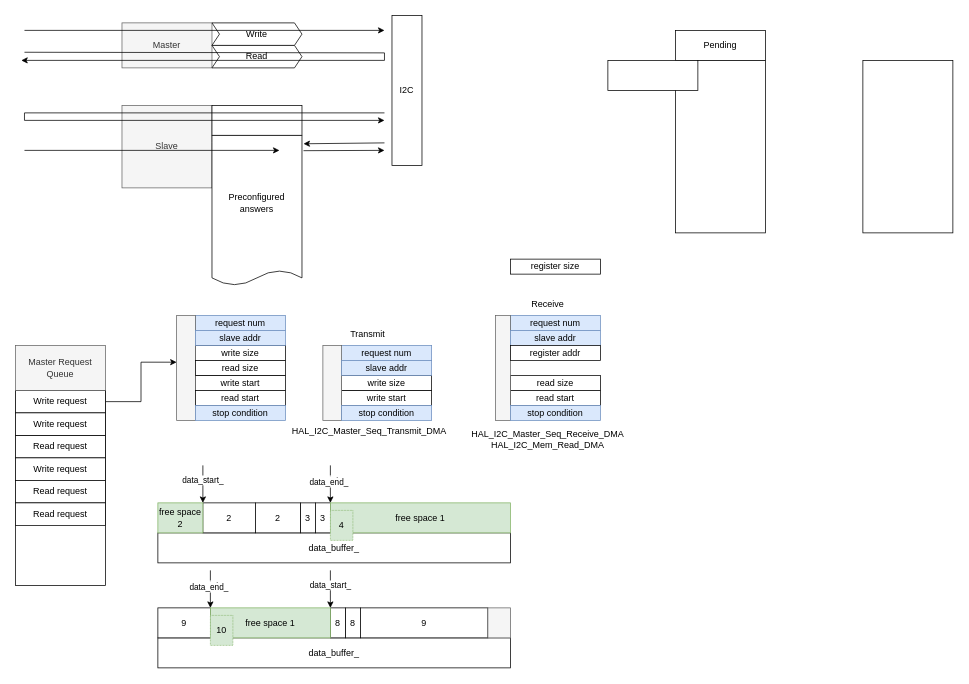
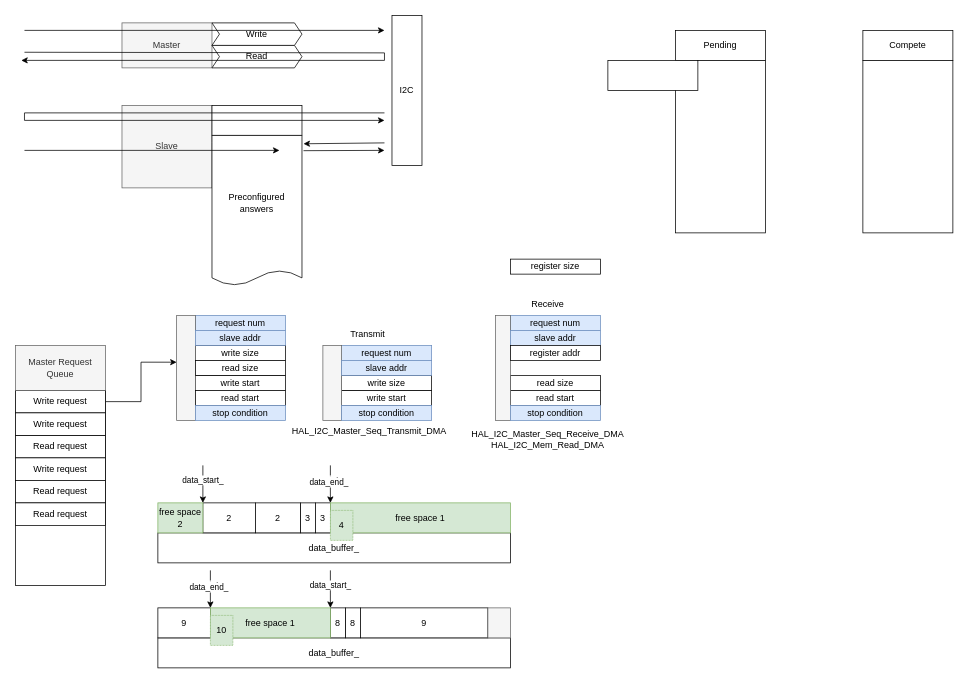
node "Compete": added
